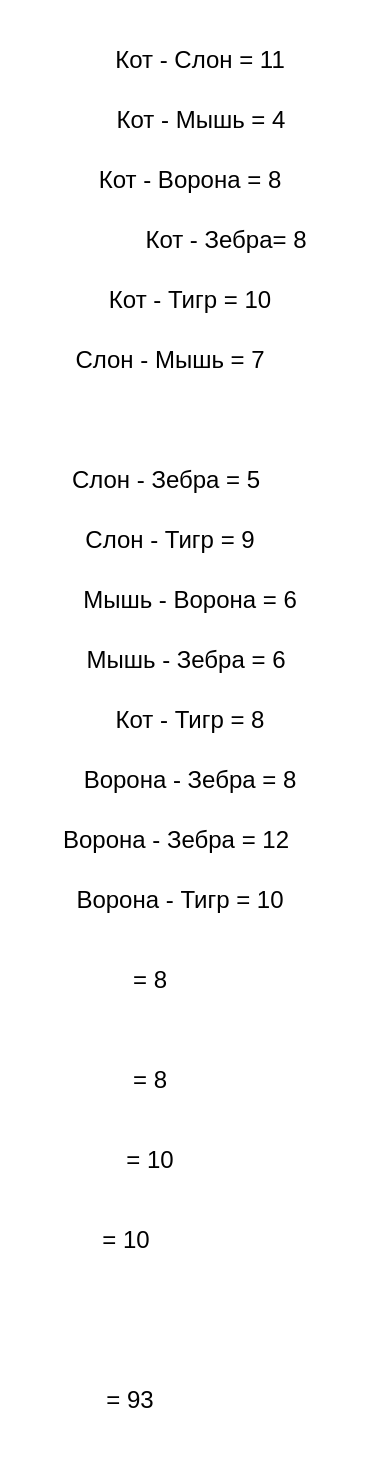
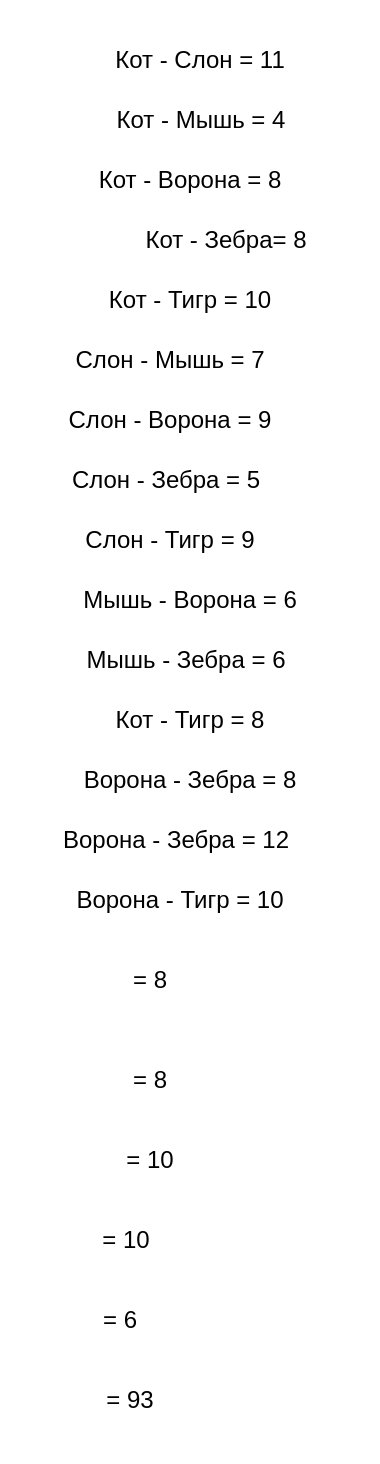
node "Слон - Ворона = 9": added
node "= 6": added
